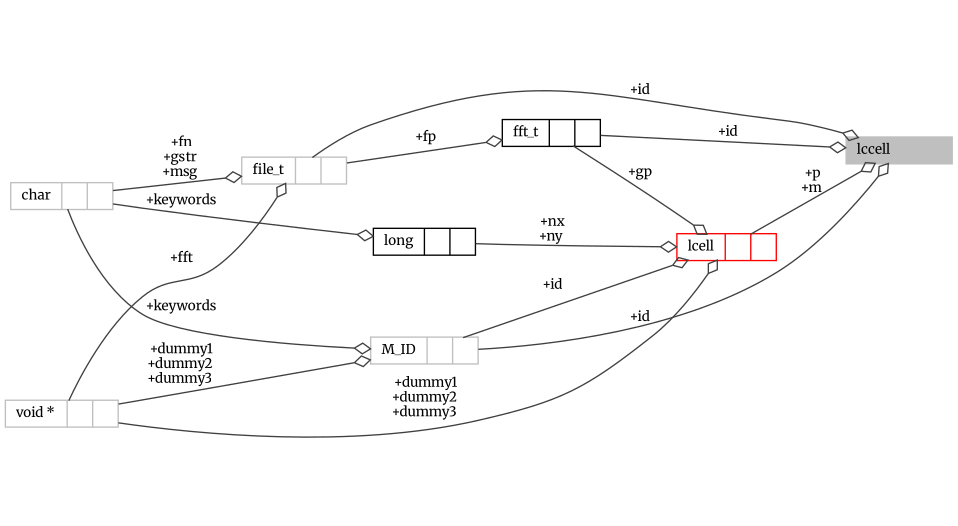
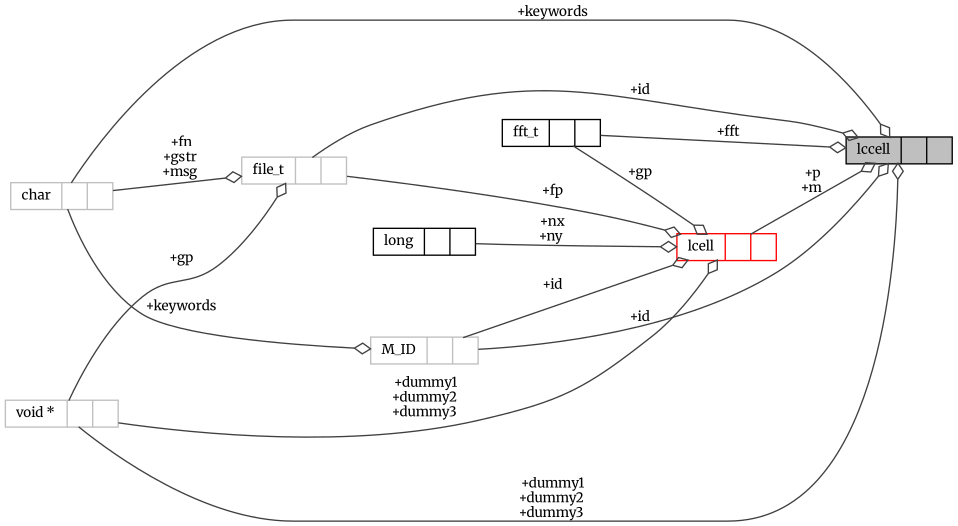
edge "fft_t" -> "lccell": label " +id" -> " +fft"
node "lccell": color grey75 -> black
edge "file_t" -> "fft_t": now "file_t" -> "lcell"
edge "char" -> "long": now "char" -> "lccell"
edge "void *" -> "file_t": label " +fft" -> " +gp"
edge "void *" -> "M_ID": now "void *" -> "lccell"
